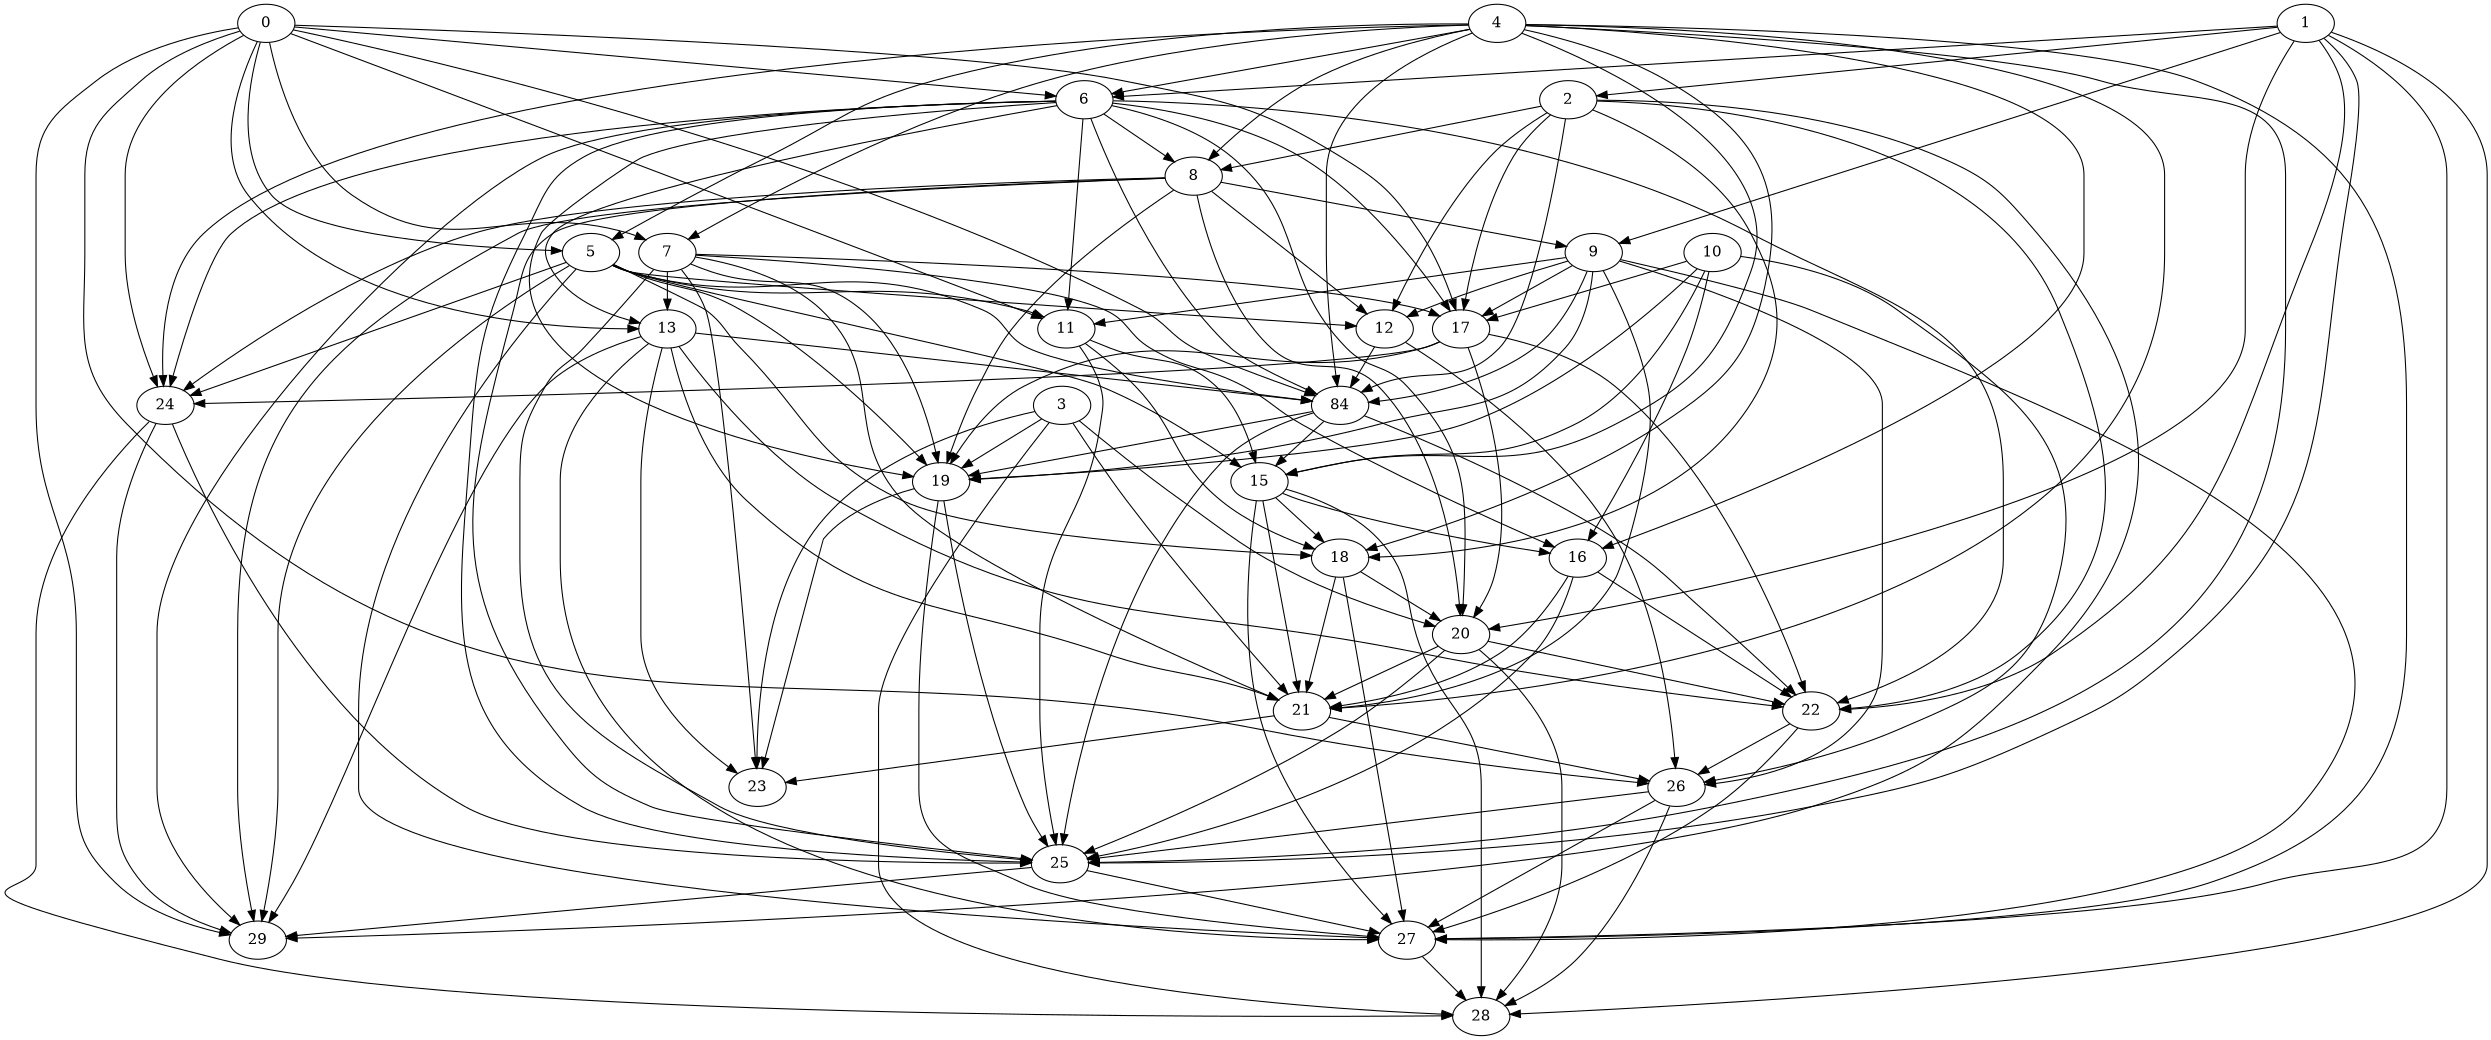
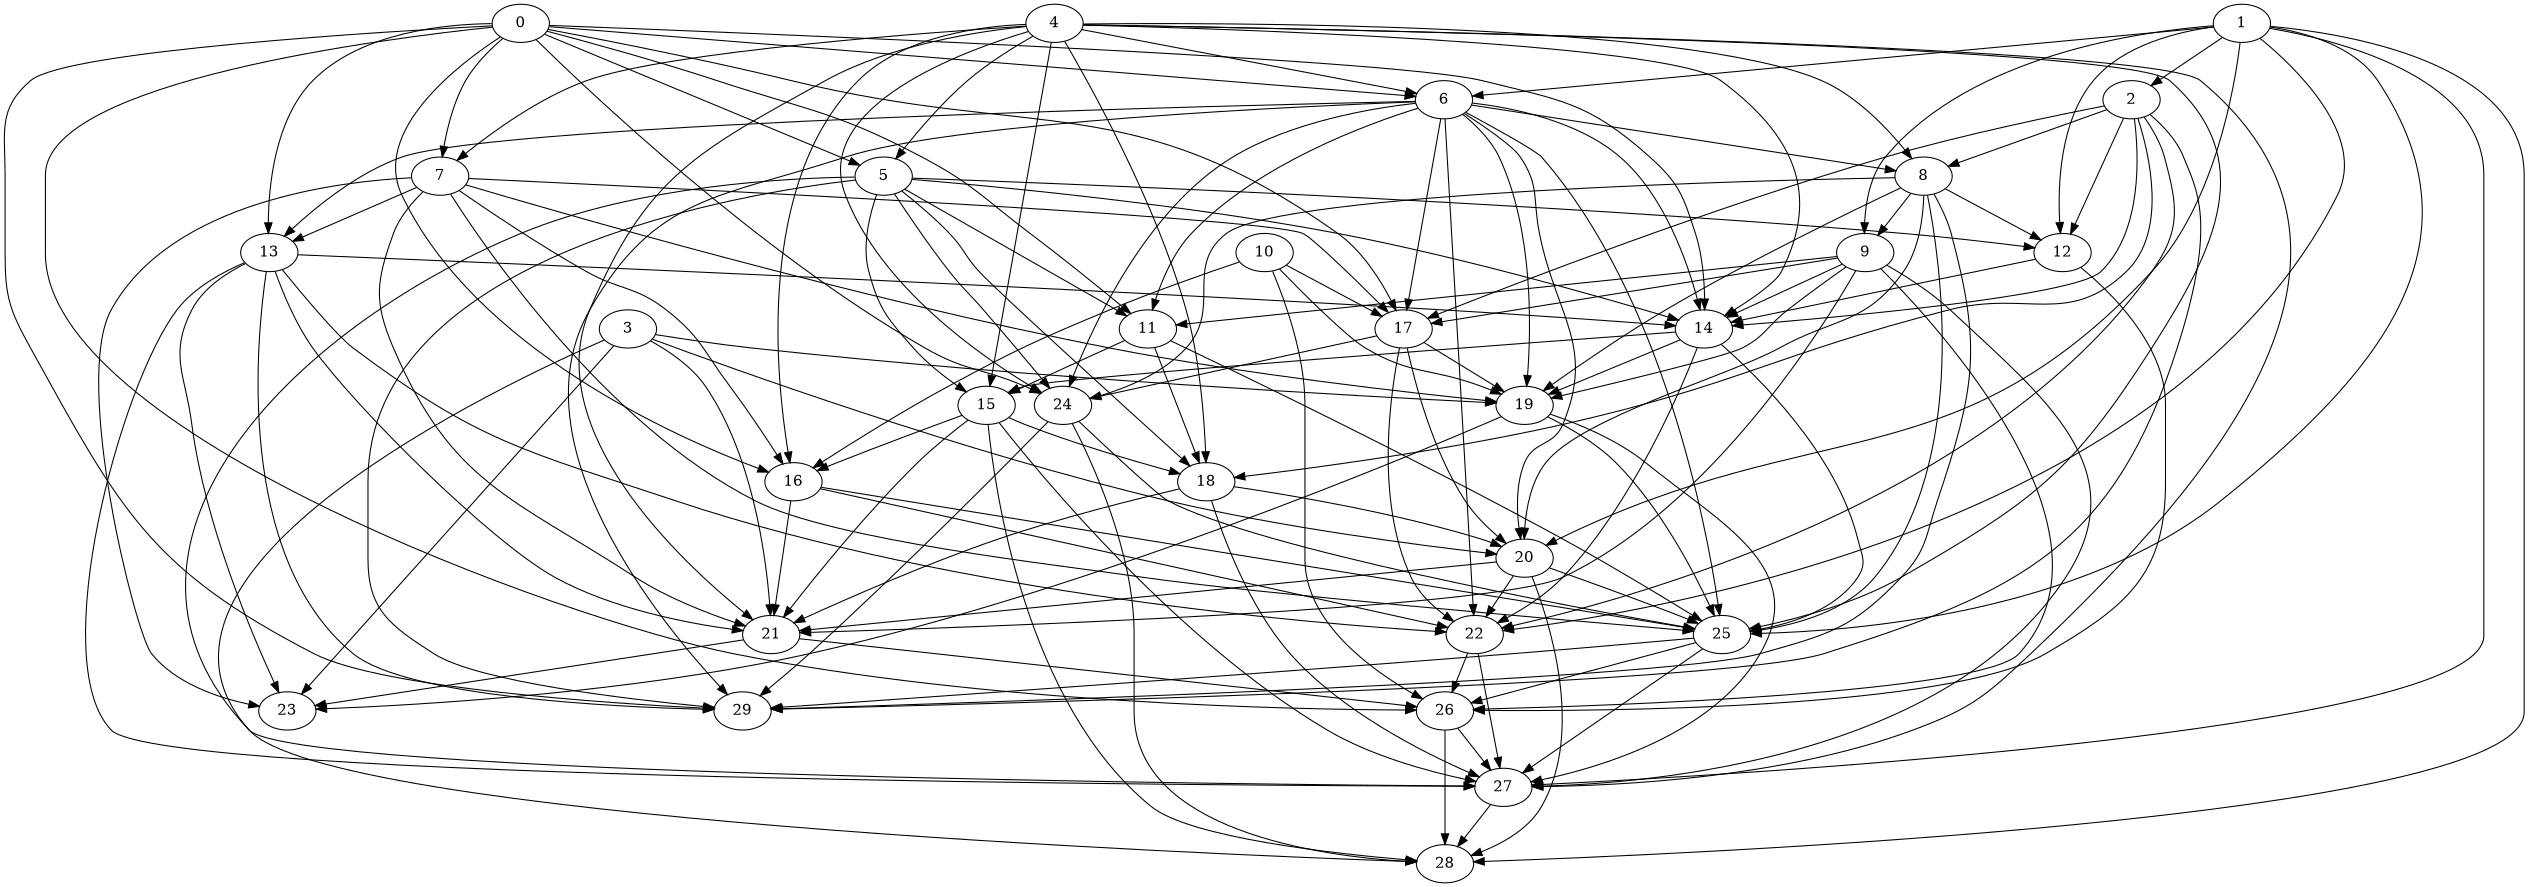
edge "9" -> "12": now "1" -> "12"
edge "0" -> "16": added
edge "5" -> "19": removed
node "84": label "84" -> "14"
edge "10" -> "15": removed
edge "26" -> "25": reversed
